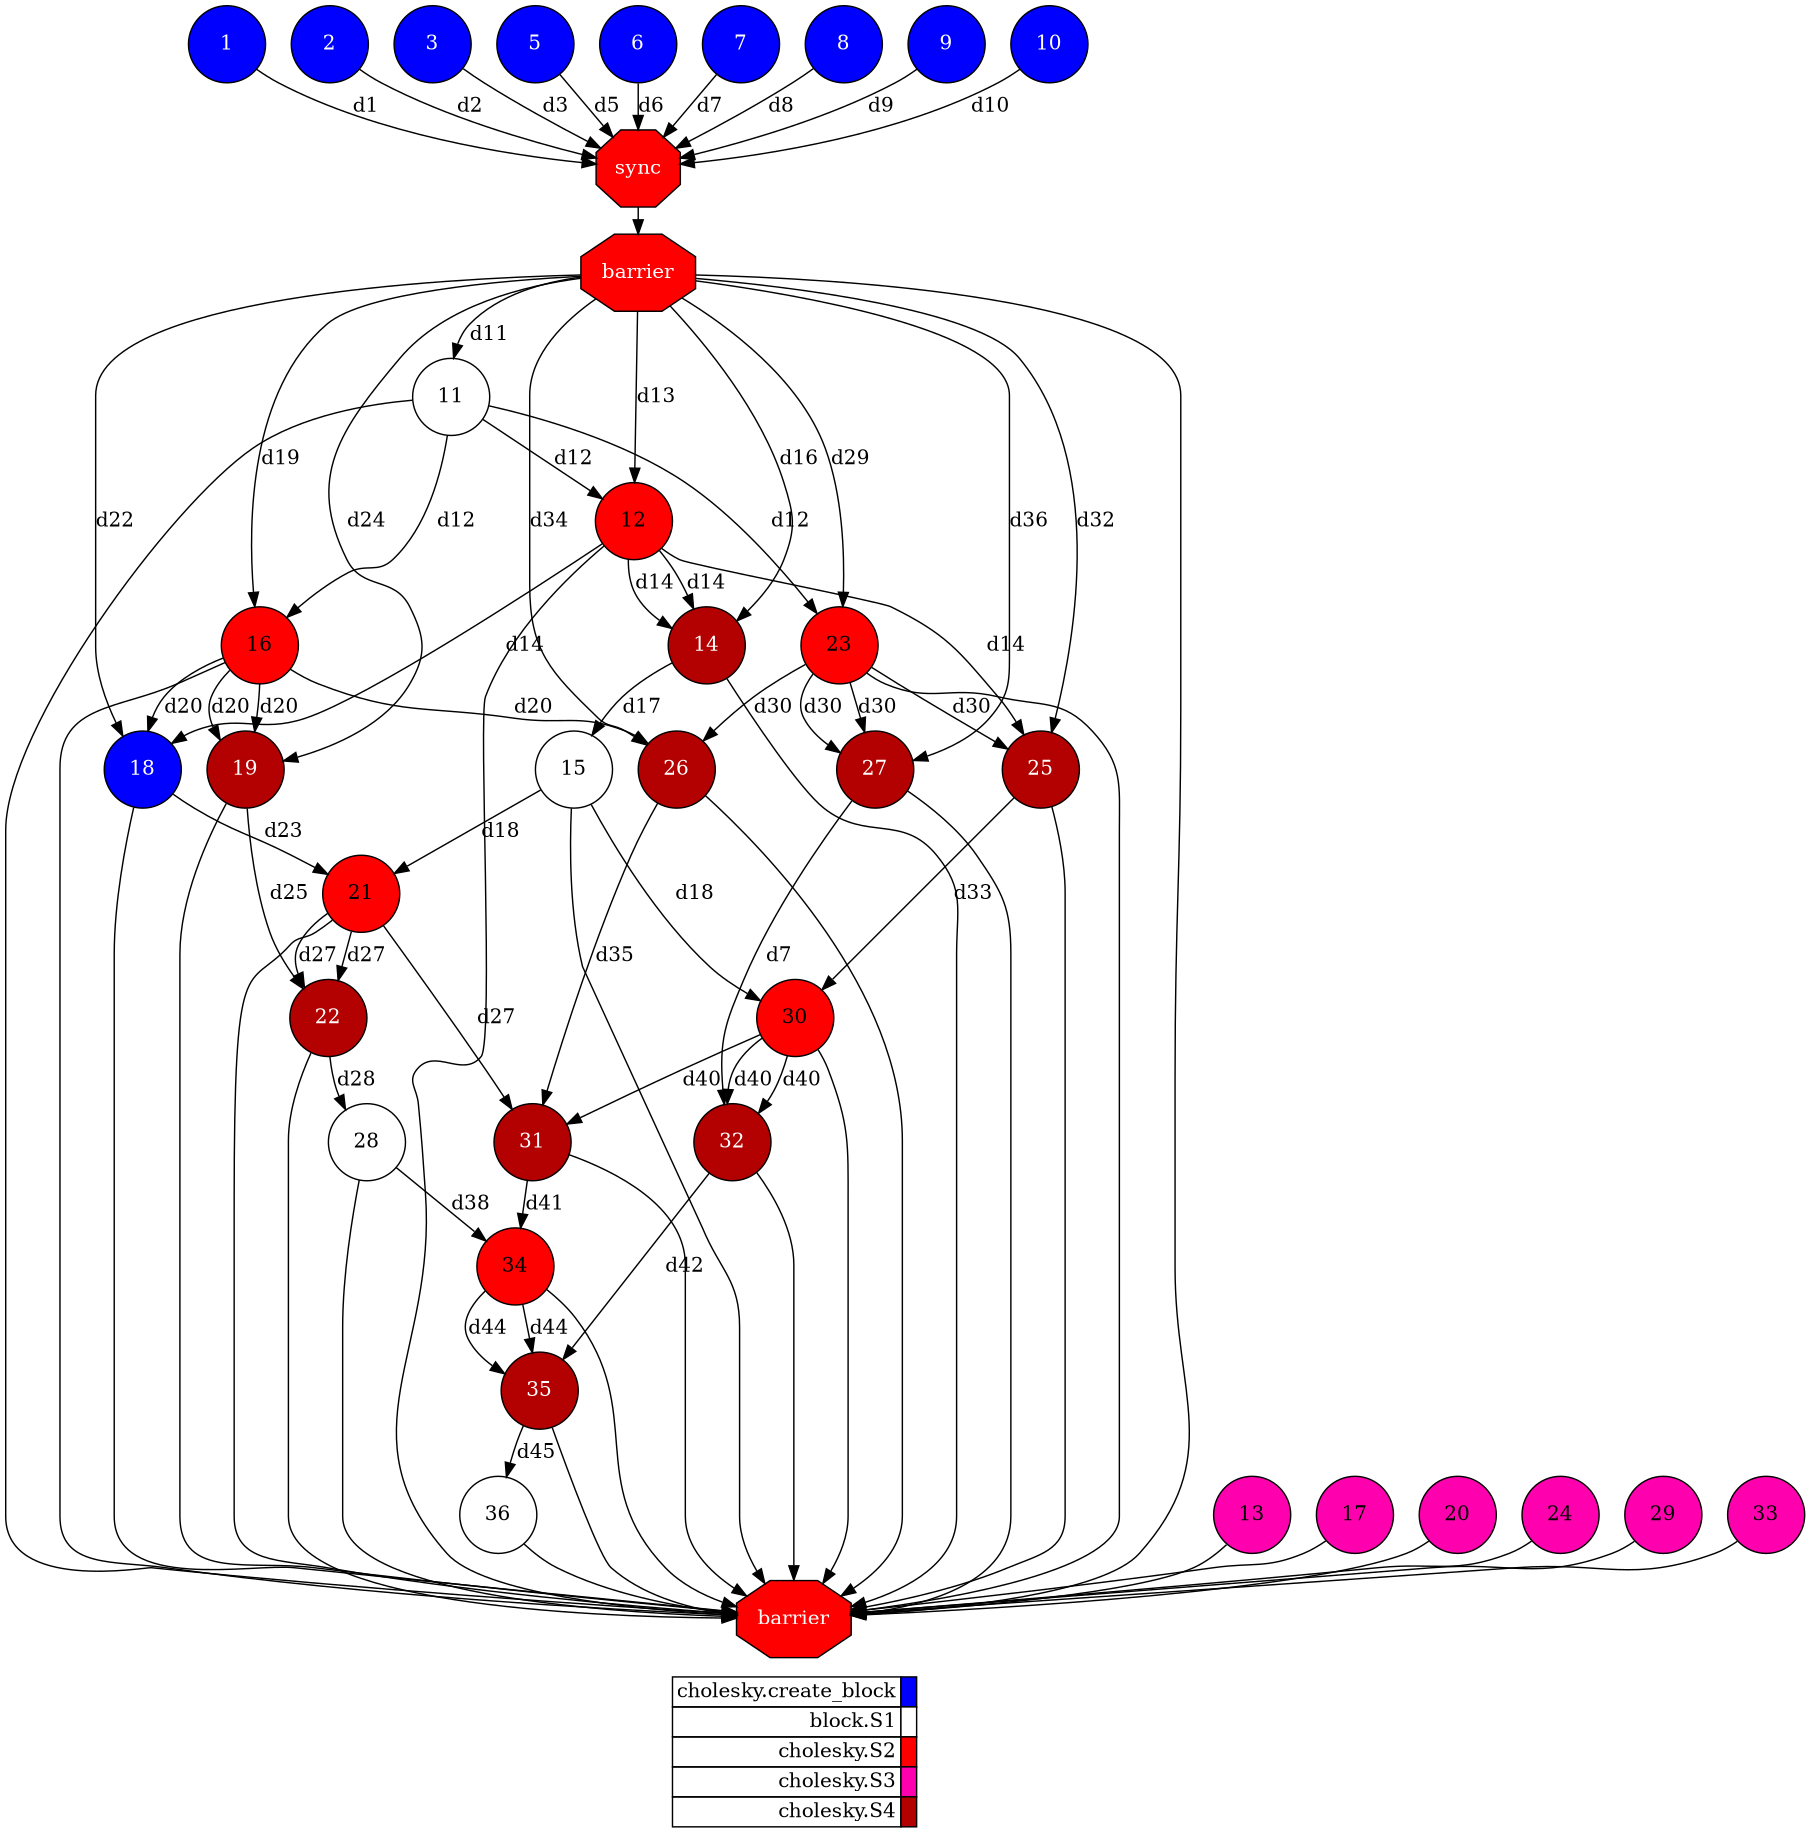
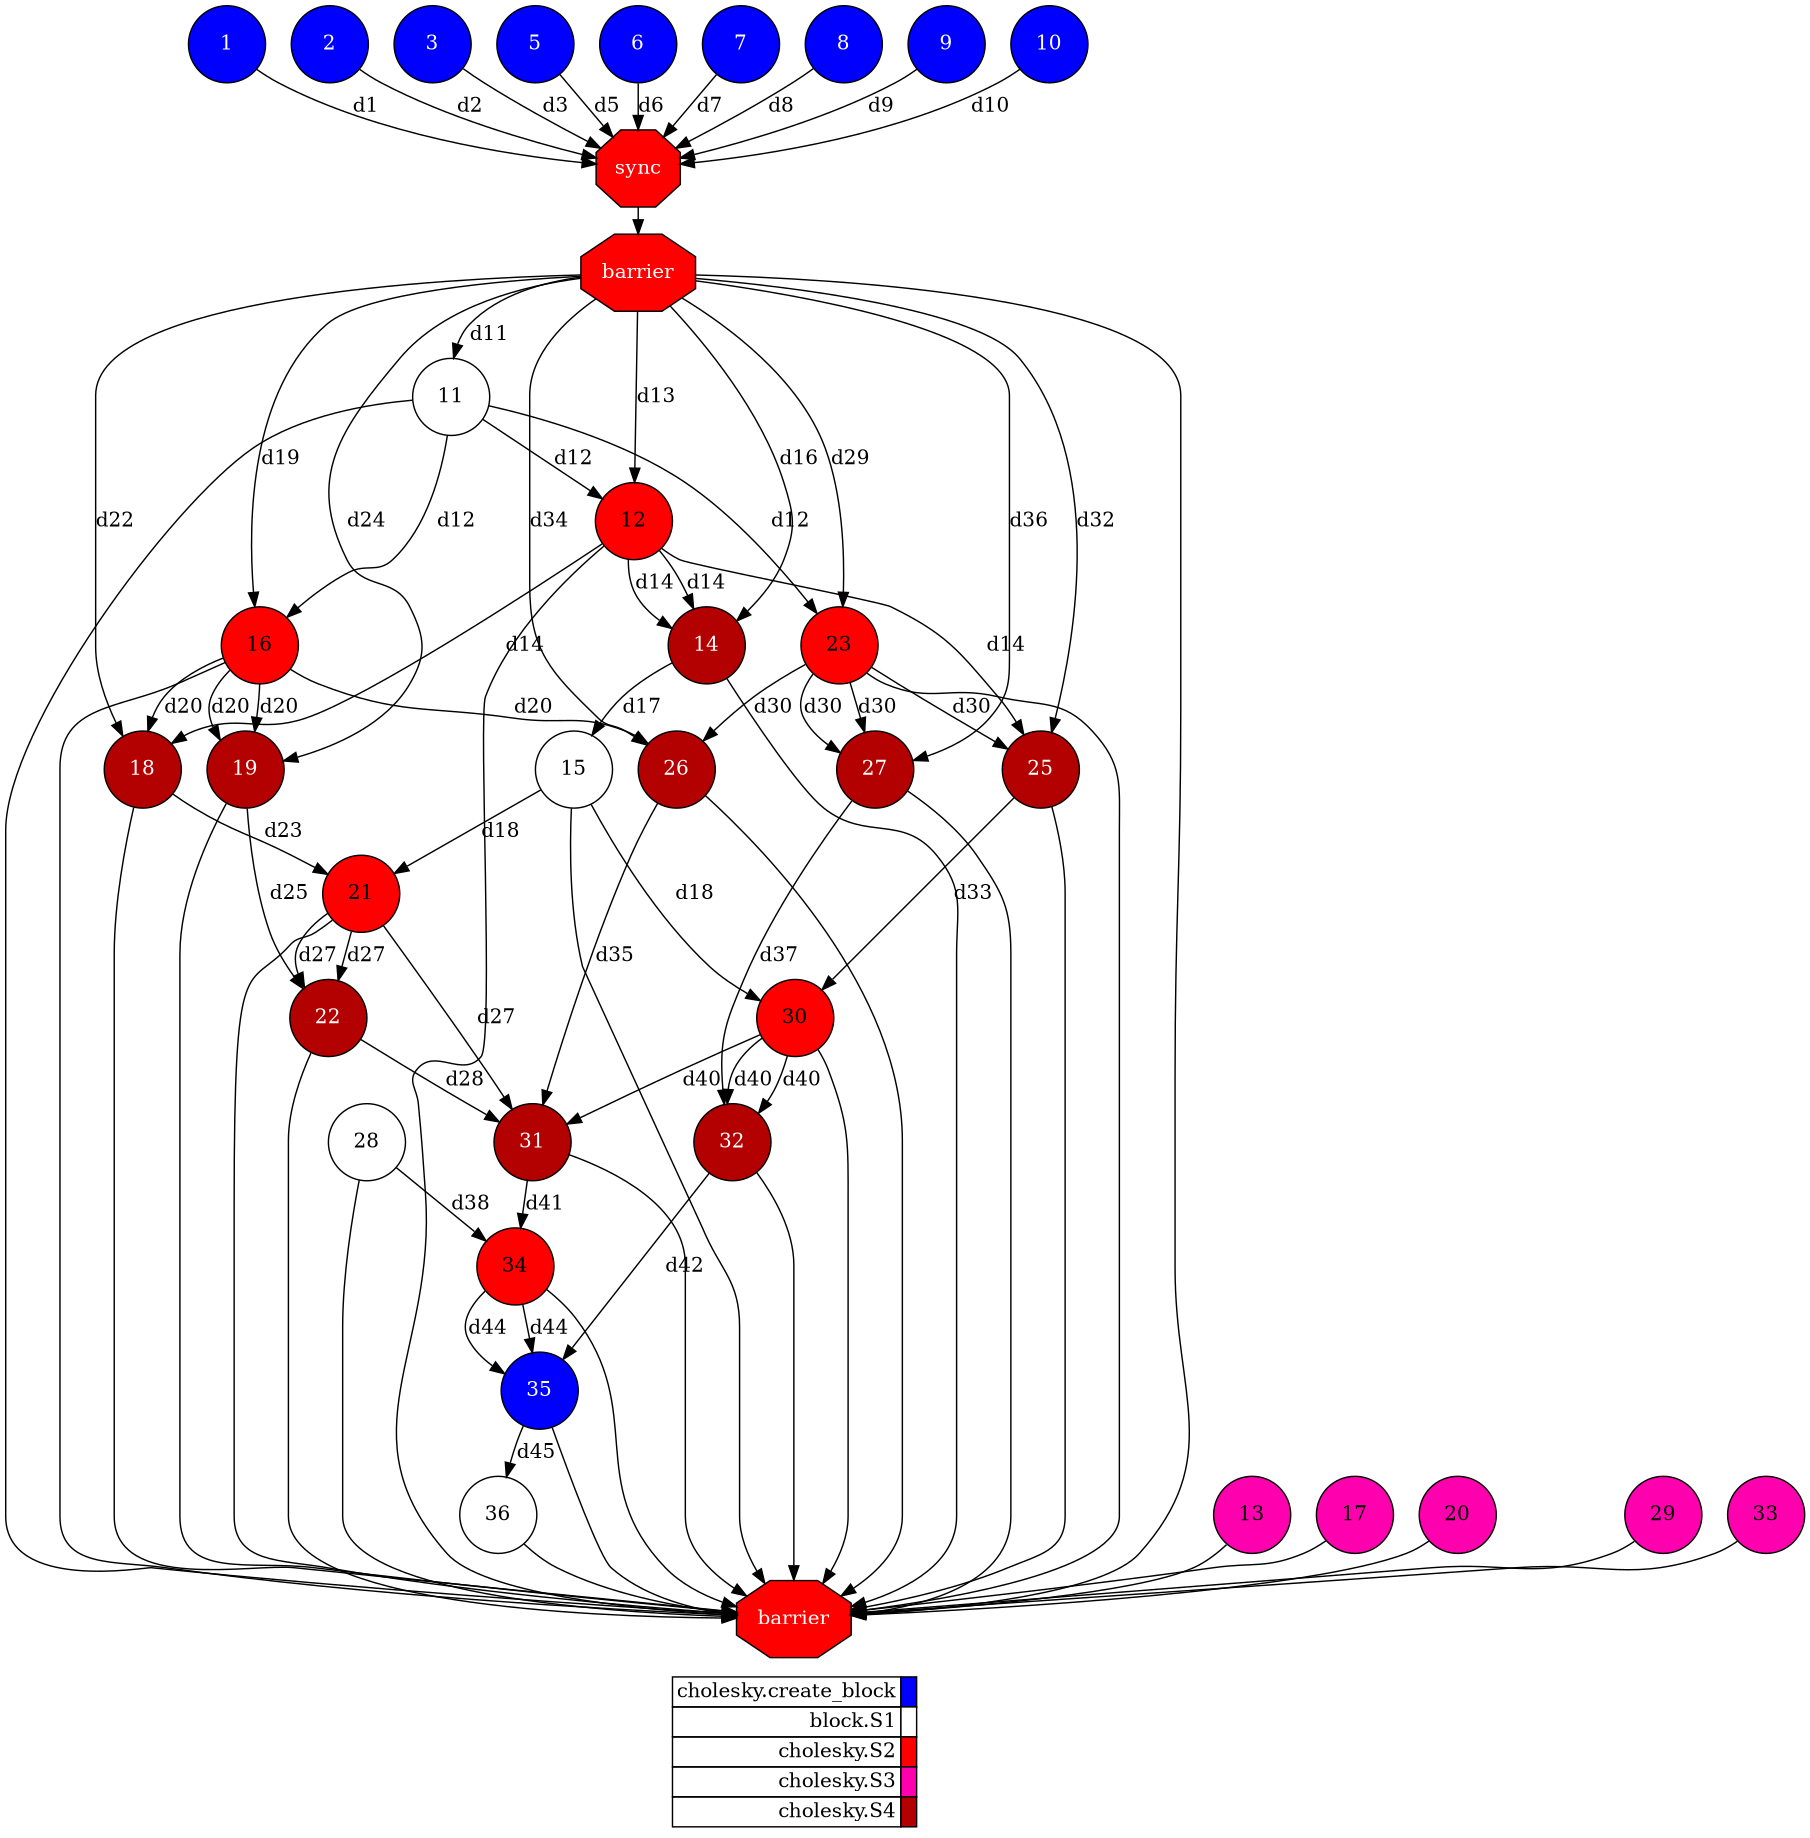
node "18": fillcolor #0000ff -> #b30000
edge "27" -> "32": label "d7" -> "d37"
edge "22" -> "28": now "22" -> "31"
node "35": fillcolor #b30000 -> #0000ff
node "24": removed
